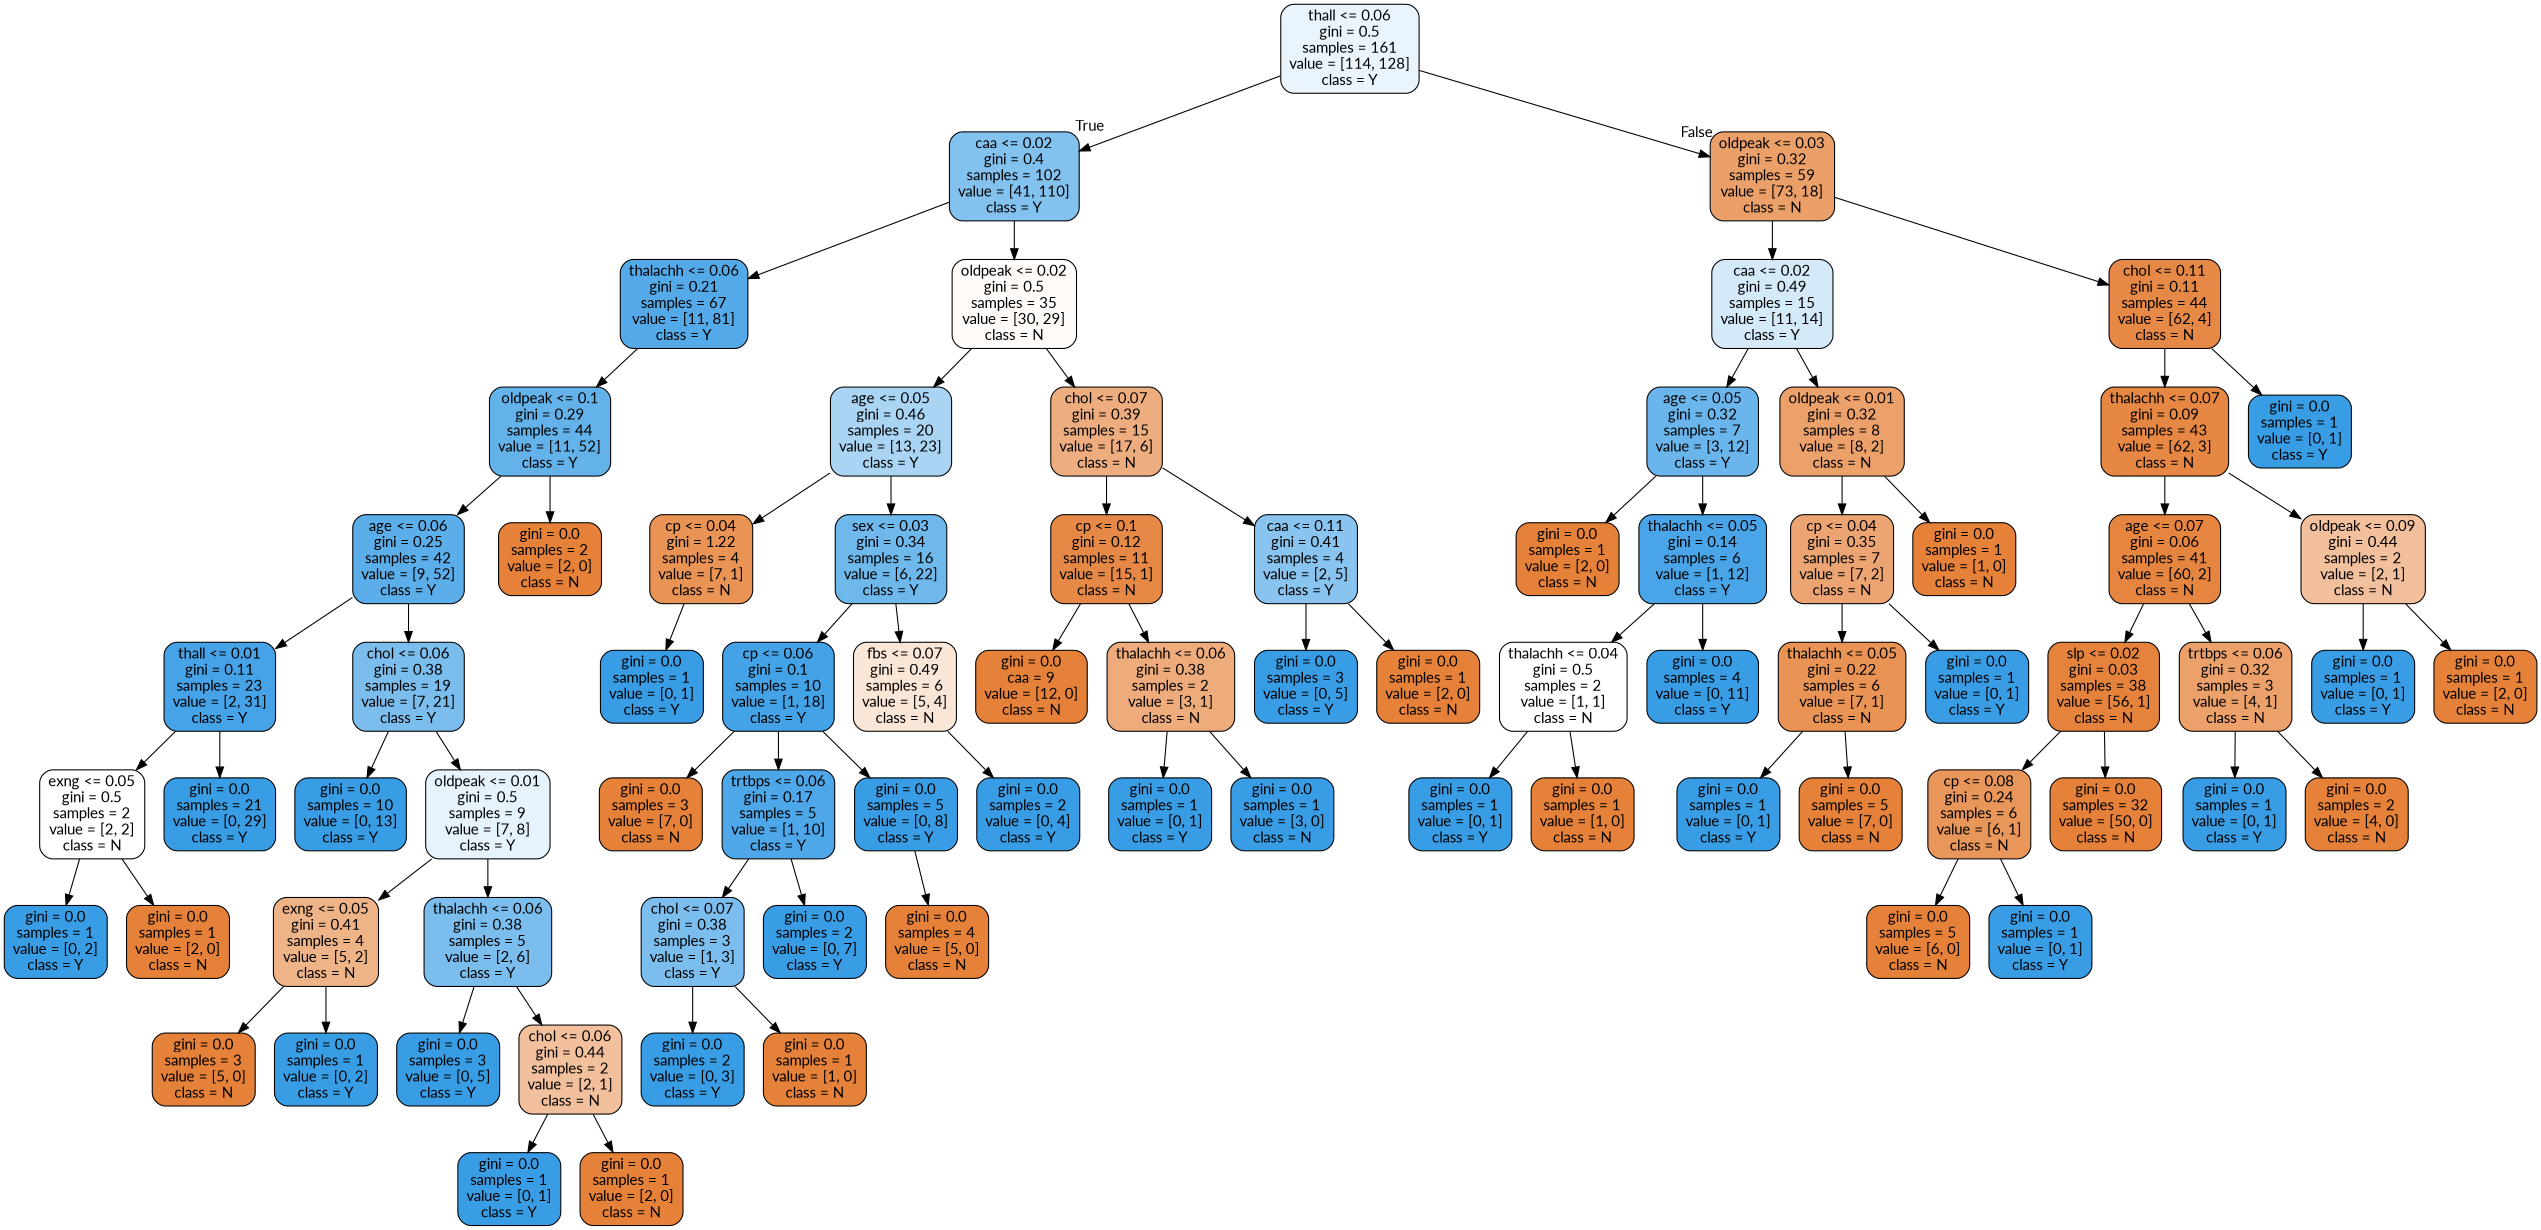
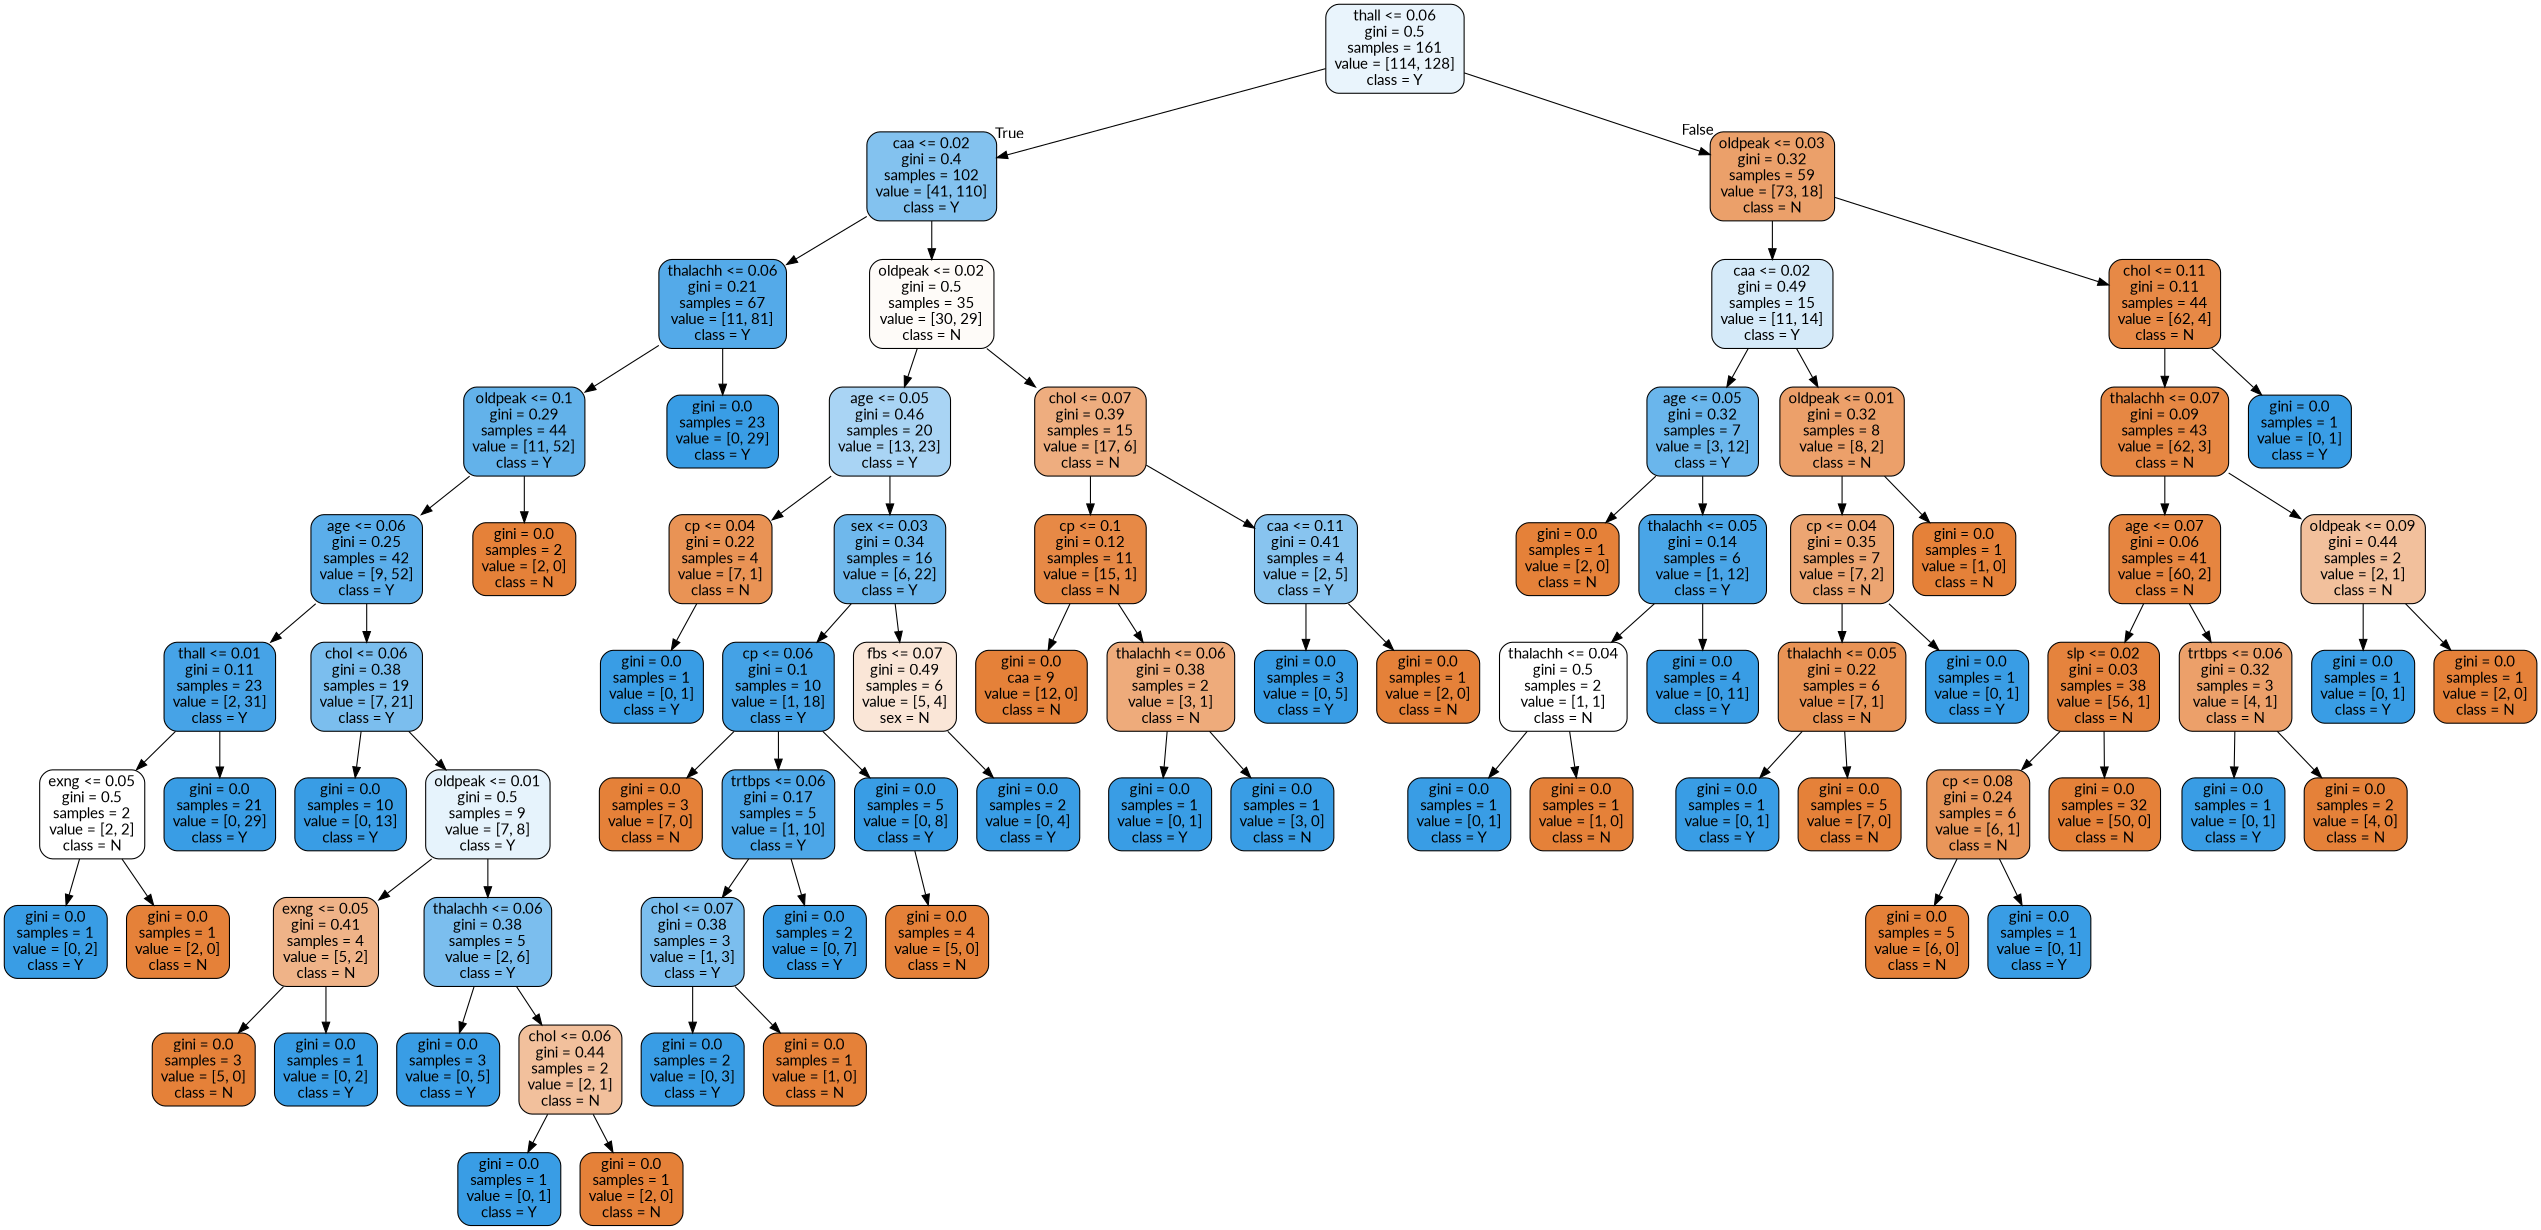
node "gini = 0.0 samples = 23 value = [0, 29] class = Y": added
node "cp <= 0.04 gini = 1.22 samples = 4 value = [7, 1] class = N": label "cp <= 0.04 gini = 1.22 samples = 4 value = [7, 1] class = N" -> "cp <= 0.04 gini = 0.22 samples = 4 value = [7, 1] class = N"
node "fbs <= 0.07 gini = 0.49 samples = 6 value = [5, 4] class = N": label "fbs <= 0.07 gini = 0.49 samples = 6 value = [5, 4] class = N" -> "fbs <= 0.07 gini = 0.49 samples = 6 value = [5, 4] sex = N"
